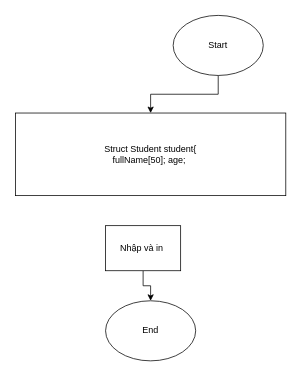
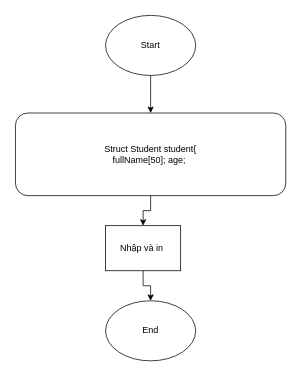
node "Start": moved (218, 45) -> (150, 45)
node "Struct Student student{ fullName[50]; age;": shape rectangle -> rounded rectangle
edge "Struct Student student{ fullName[50]; age;" -> "Nhập và in": added
